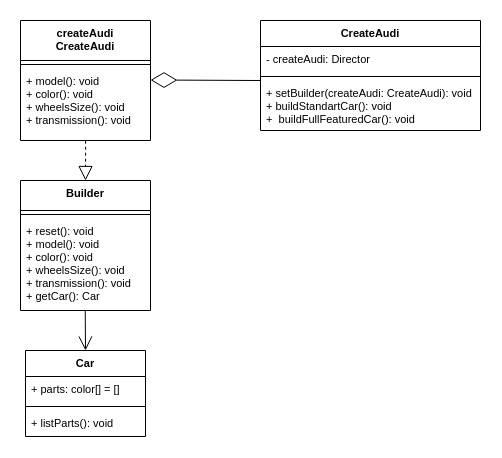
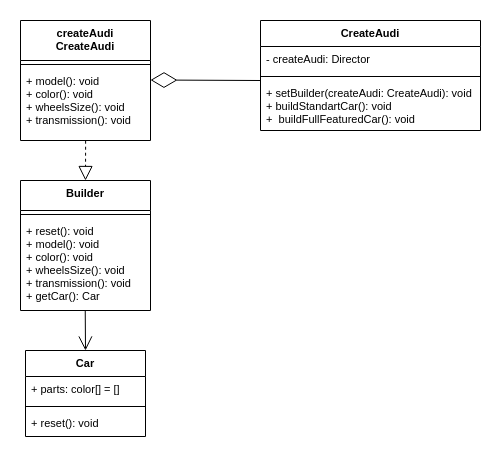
node "+ listParts(): void": label "+ listParts(): void" -> "+ reset(): void"
